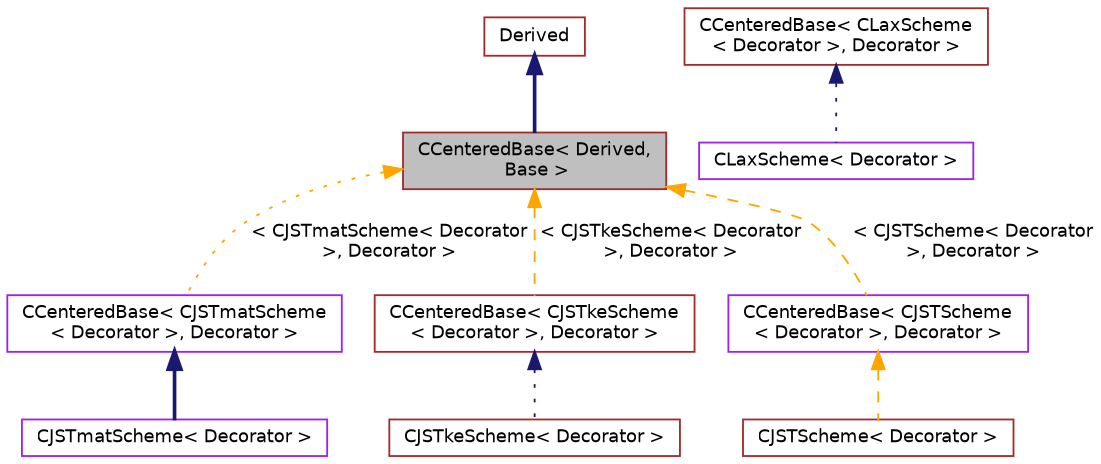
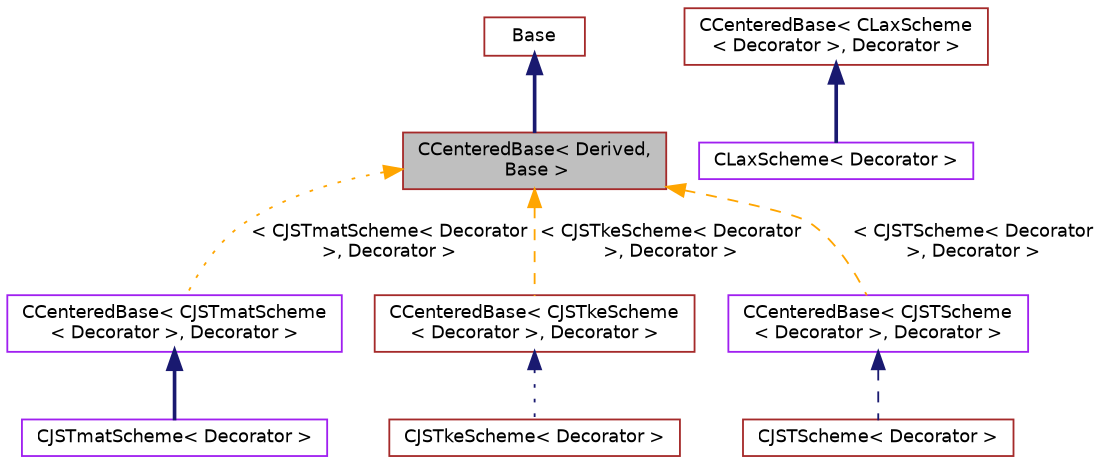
node "Derived": label "Derived" -> "Base"
edge "CLaxScheme< Decorator >" -> "CCenteredBase< CLaxScheme < Decorator >, Decorator >": style dotted -> bold
edge "CJSTScheme< Decorator >" -> "CCenteredBase< CJSTScheme < Decorator >, Decorator >": color orange -> midnightblue
